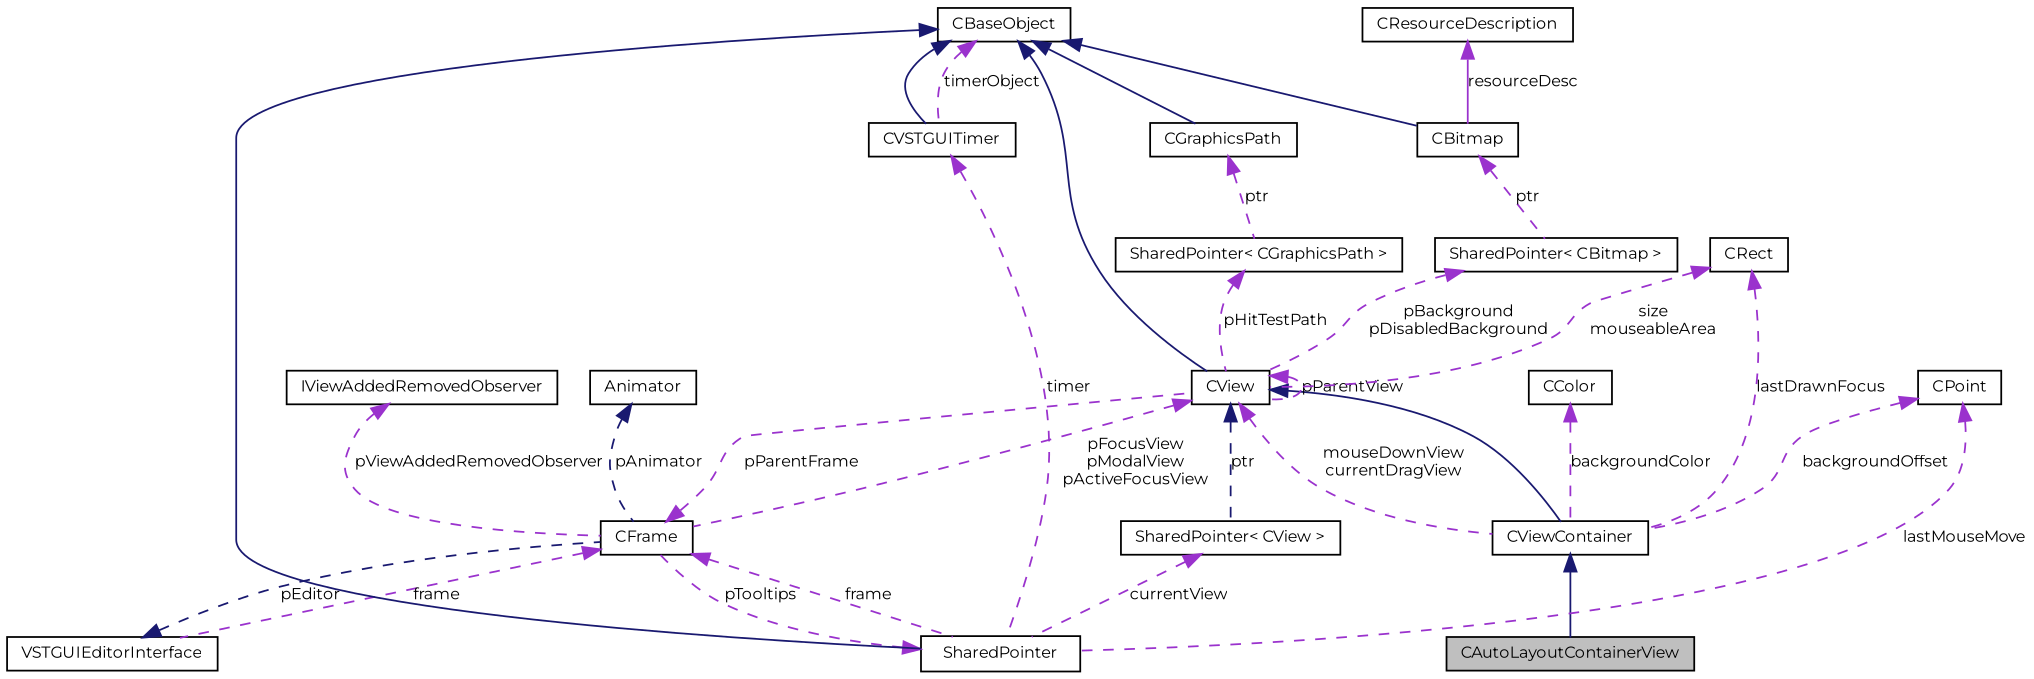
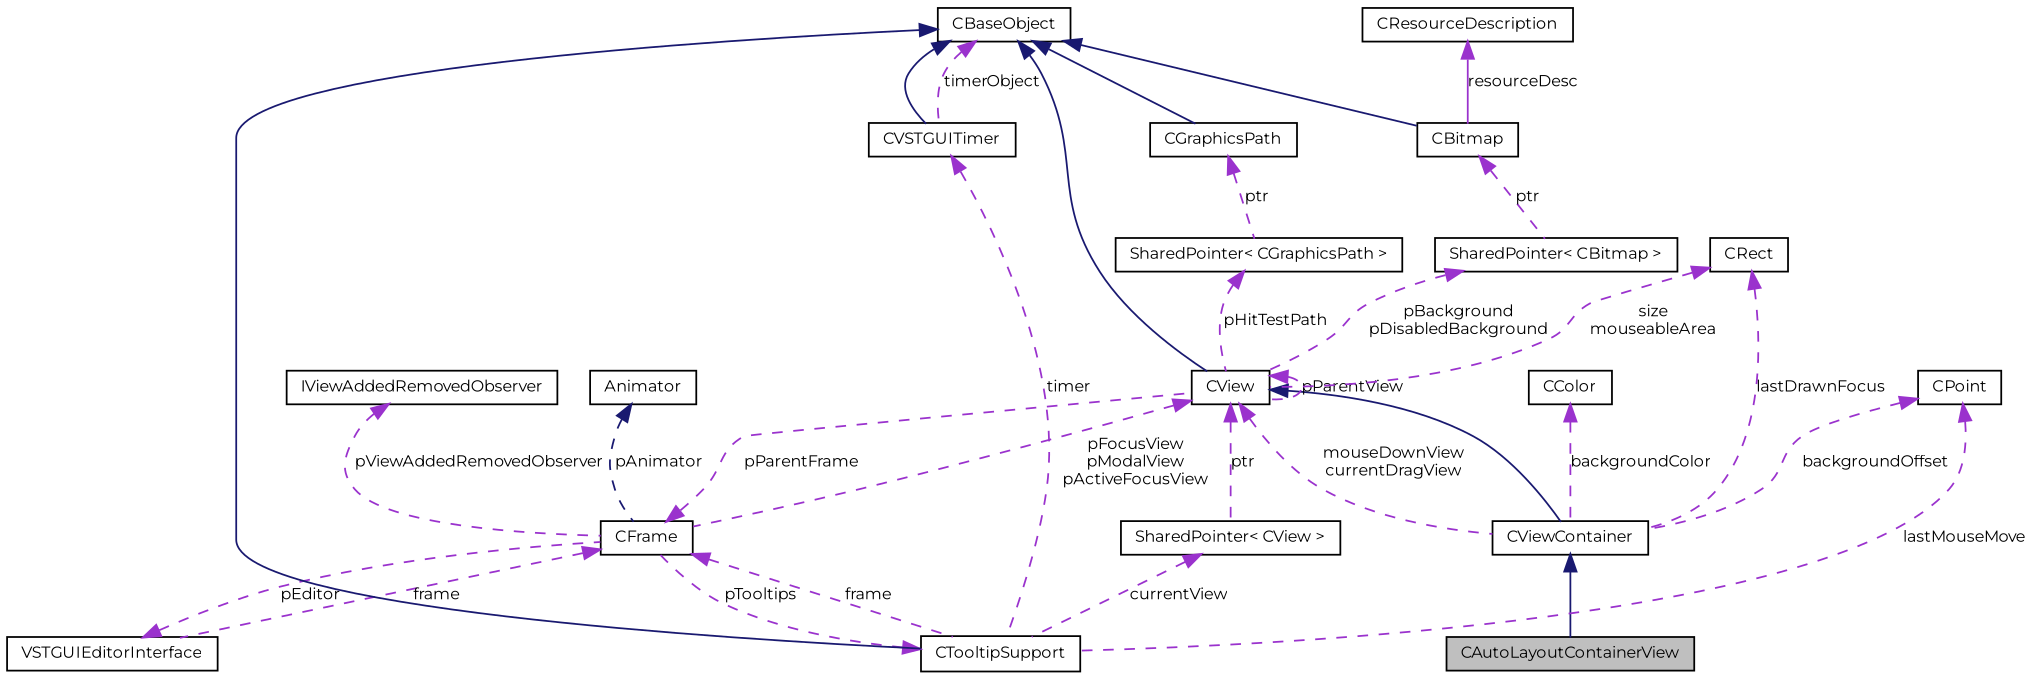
edge "SharedPointer< CView >" -> "CView": color midnightblue -> darkorchid3
edge "CFrame" -> "VSTGUIEditorInterface": color midnightblue -> darkorchid3
node "SharedPointer": label "SharedPointer" -> "CTooltipSupport"
